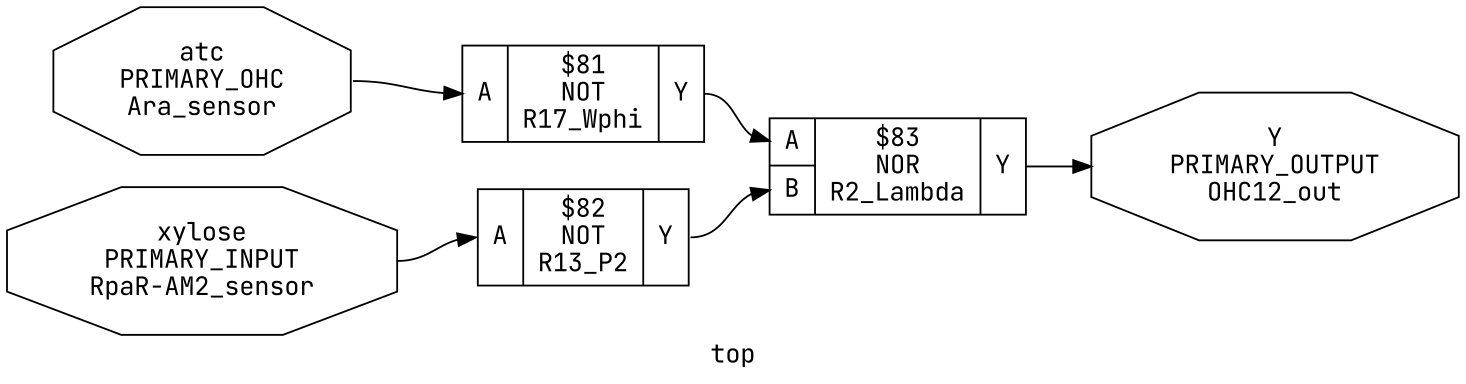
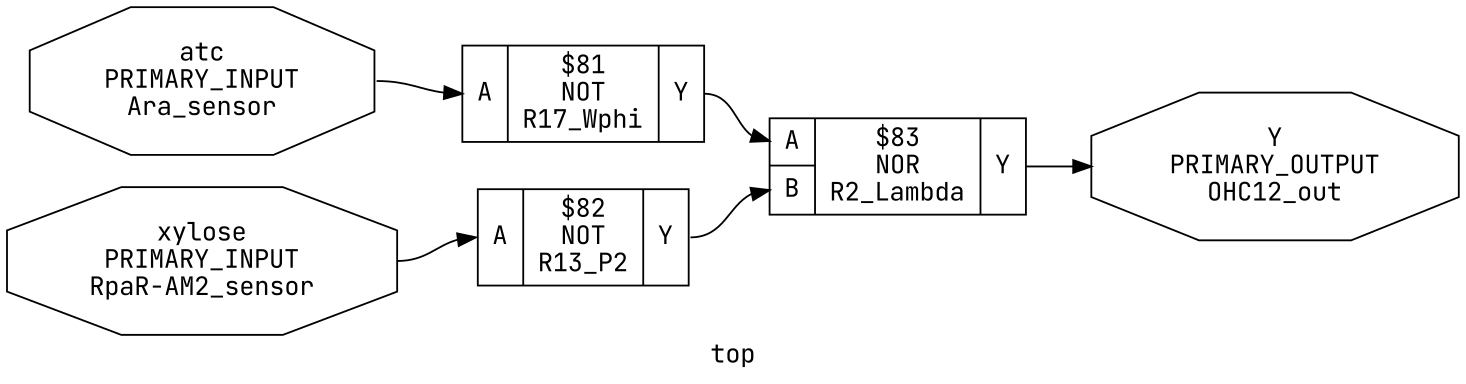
node "atc PRIMARY_OHC Ara_sensor": label "atc PRIMARY_OHC Ara_sensor" -> "atc PRIMARY_INPUT Ara_sensor"
